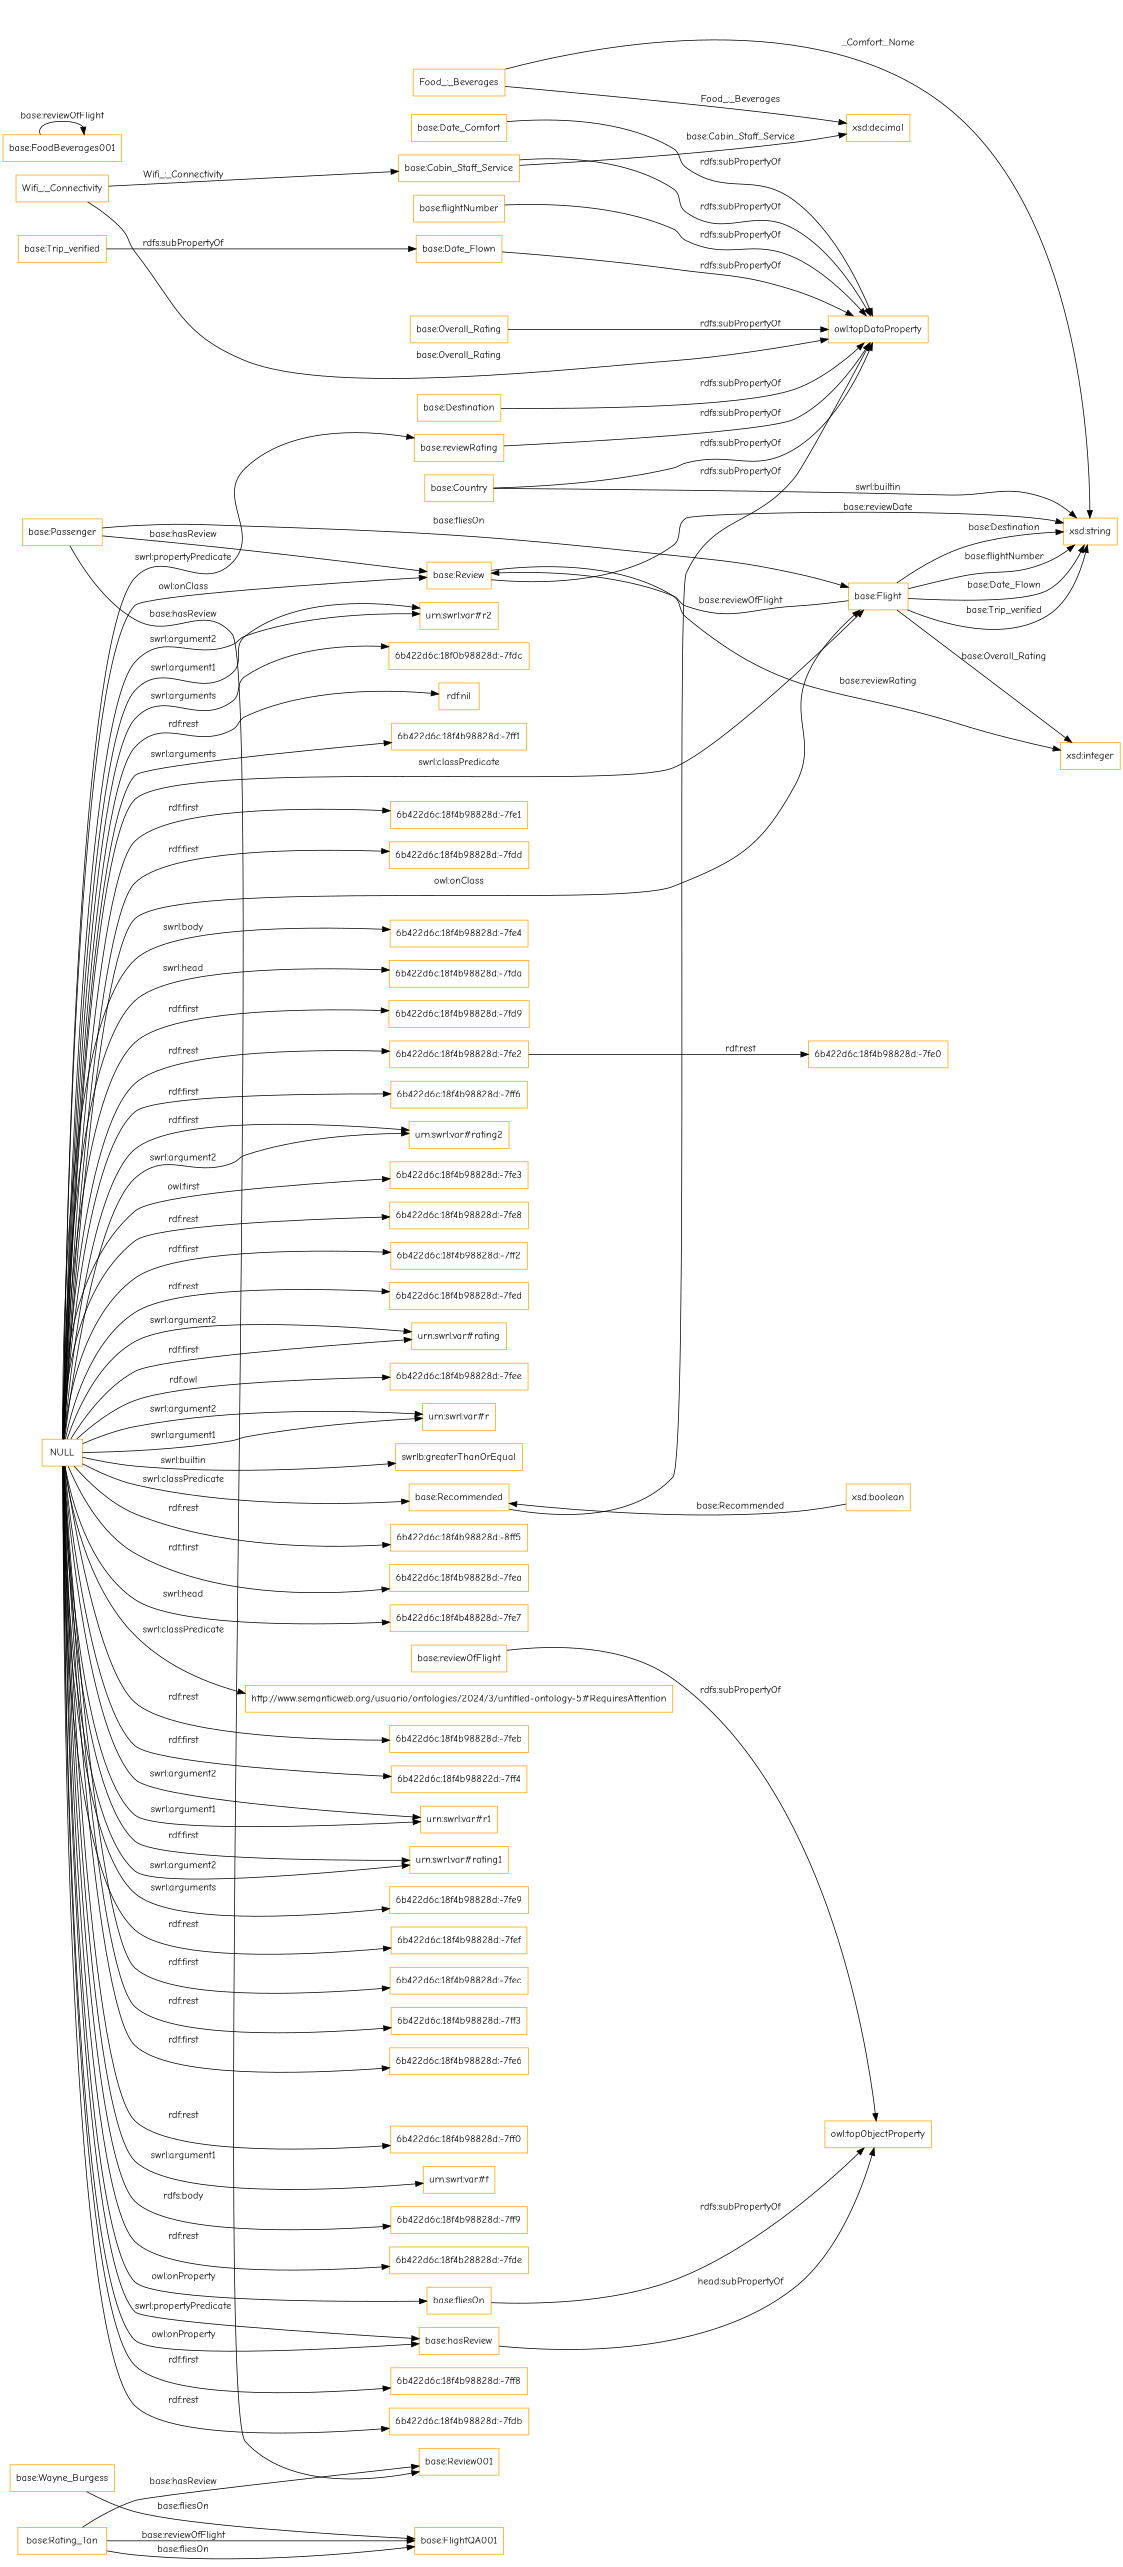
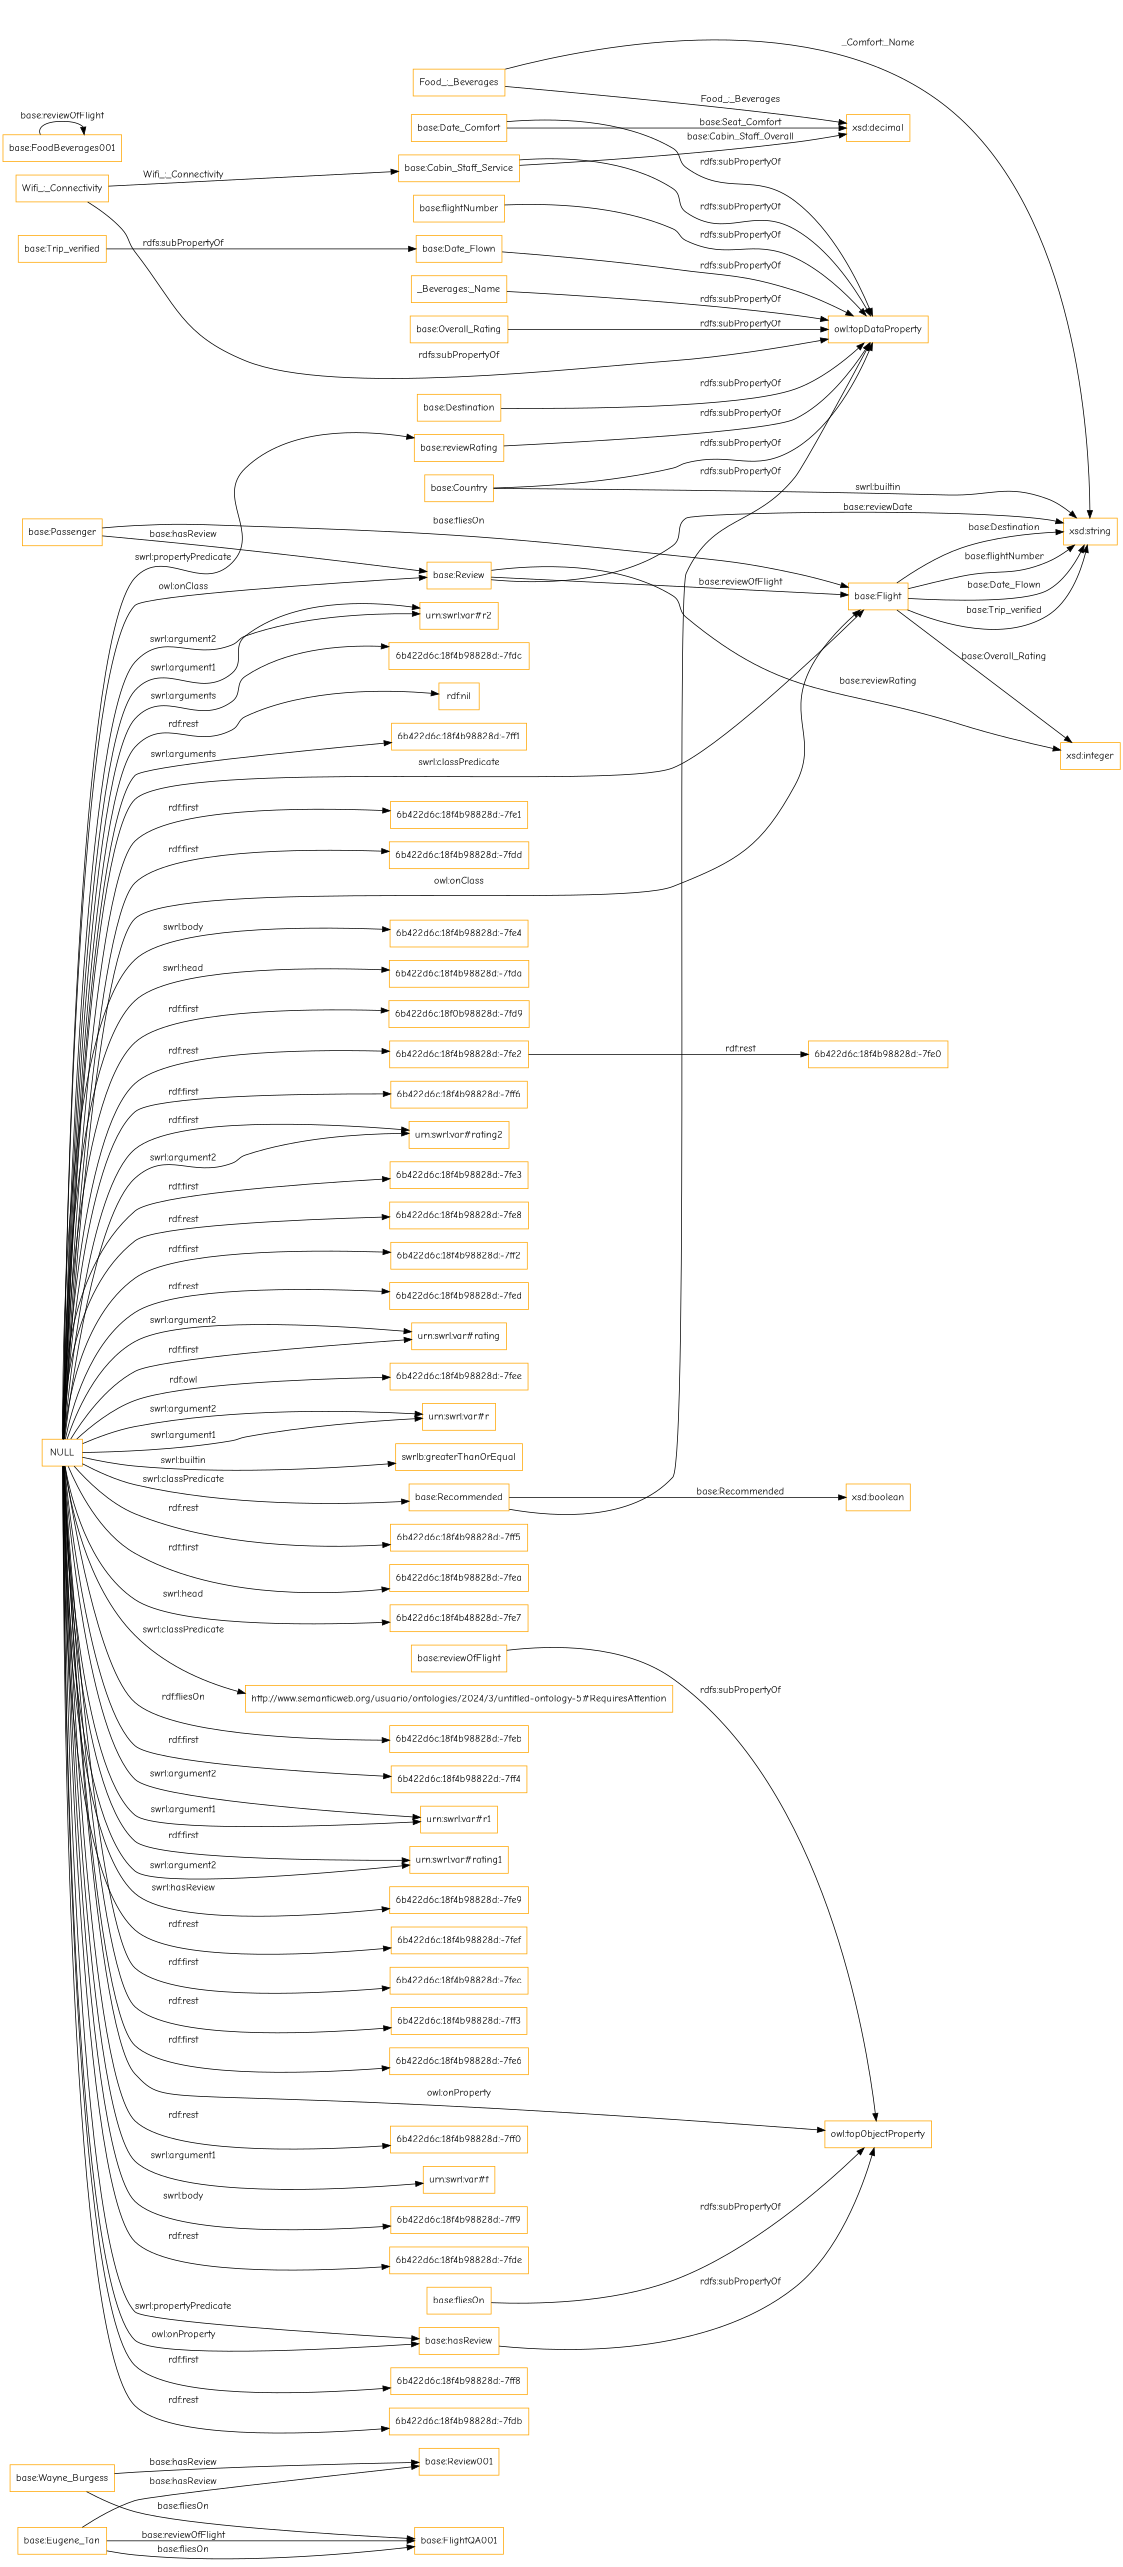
edge "base:Date_Comfort" -> "xsd:decimal": added, label "base:Seat_Comfort"
edge "base:Cabin_Staff_Service" -> "xsd:decimal": label "base:Cabin_Staff_Service" -> "base:Cabin_Staff_Overall"
node "_Beverages:_Name": added
edge "Wifi_:_Connectivity" -> "owl:topDataProperty": label "base:Overall_Rating" -> "rdfs:subPropertyOf"
edge "base:Flight" -> "base:Review": reversed
node "6b422d6c:18f0b98828d:-7fdc": label "6b422d6c:18f0b98828d:-7fdc" -> "6b422d6c:18f4b98828d:-7fdc"
node "6b422d6c:18f4b98828d:-7fd9": label "6b422d6c:18f4b98828d:-7fd9" -> "6b422d6c:18f0b98828d:-7fd9"
edge "NULL" -> "6b422d6c:18f4b98828d:-7fe3": label "owl:first" -> "rdf:first"
edge "xsd:boolean" -> "base:Recommended": reversed
edge "base:Passenger" -> "base:Review001": now "base:Wayne_Burgess" -> "base:Review001"
node "6b422d6c:18f4b98828d:-8ff5": label "6b422d6c:18f4b98828d:-8ff5" -> "6b422d6c:18f4b98828d:-7ff5"
edge "NULL" -> "6b422d6c:18f4b98828d:-7feb": label "rdf:rest" -> "rdf:fliesOn"
edge "NULL" -> "6b422d6c:18f4b98828d:-7fe9": label "swrl:arguments" -> "swrl:hasReview"
edge "NULL" -> "base:fliesOn": now "NULL" -> "owl:topObjectProperty"
edge "NULL" -> "6b422d6c:18f4b98828d:-7ff9": label "rdfs:body" -> "swrl:body"
node "6b422d6c:18f4b28828d:-7fde": label "6b422d6c:18f4b28828d:-7fde" -> "6b422d6c:18f4b98828d:-7fde"
edge "base:hasReview" -> "owl:topObjectProperty": label "head:subPropertyOf" -> "rdfs:subPropertyOf"
node "base:Rating_Tan": label "base:Rating_Tan" -> "base:Eugene_Tan"
